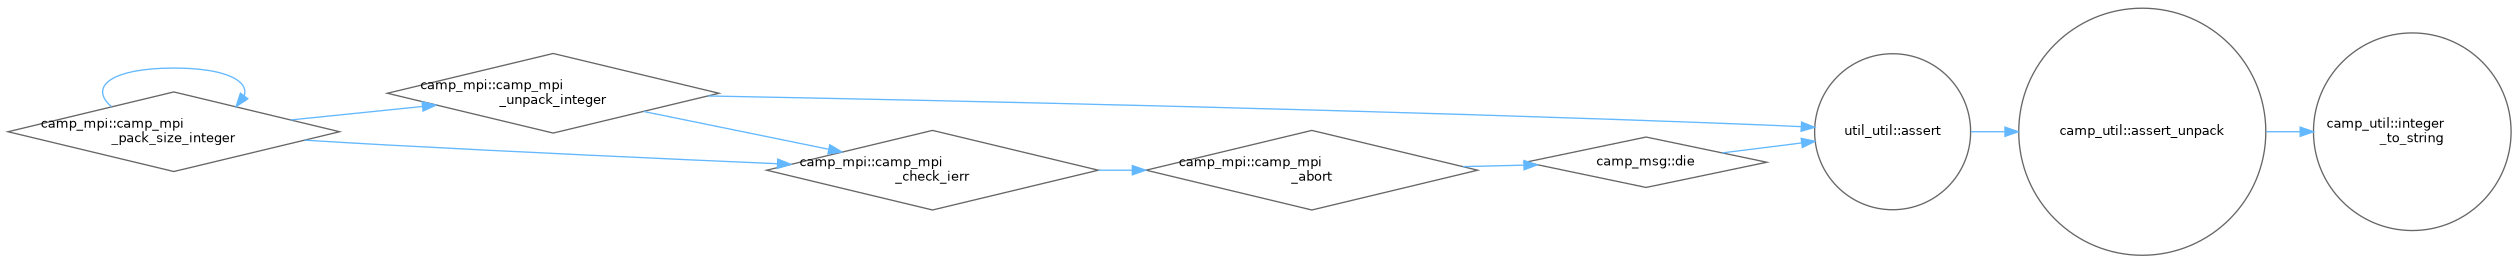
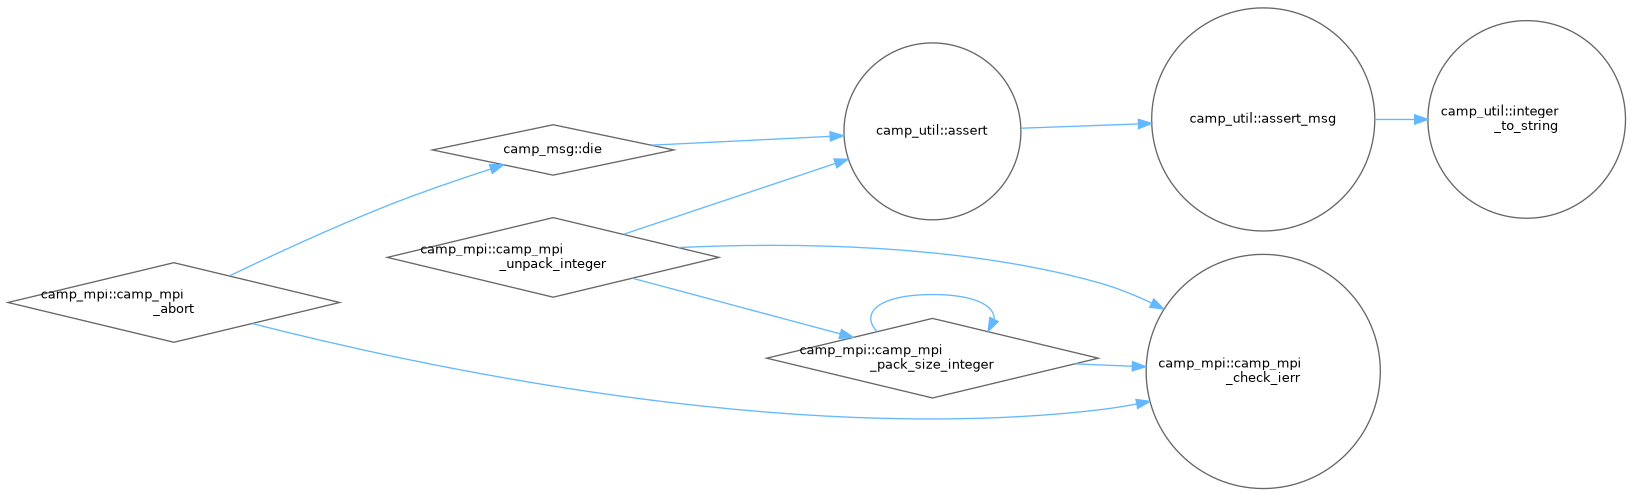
edge "camp_mpi::camp_mpi _pack_size_integer" -> "camp_mpi::camp_mpi _unpack_integer": reversed
node "util_util::assert": label "util_util::assert" -> "camp_util::assert"
node "camp_util::assert_unpack": label "camp_util::assert_unpack" -> "camp_util::assert_msg"
node "camp_mpi::camp_mpi _check_ierr": shape diamond -> circle
edge "camp_mpi::camp_mpi _check_ierr" -> "camp_mpi::camp_mpi _abort": reversed
